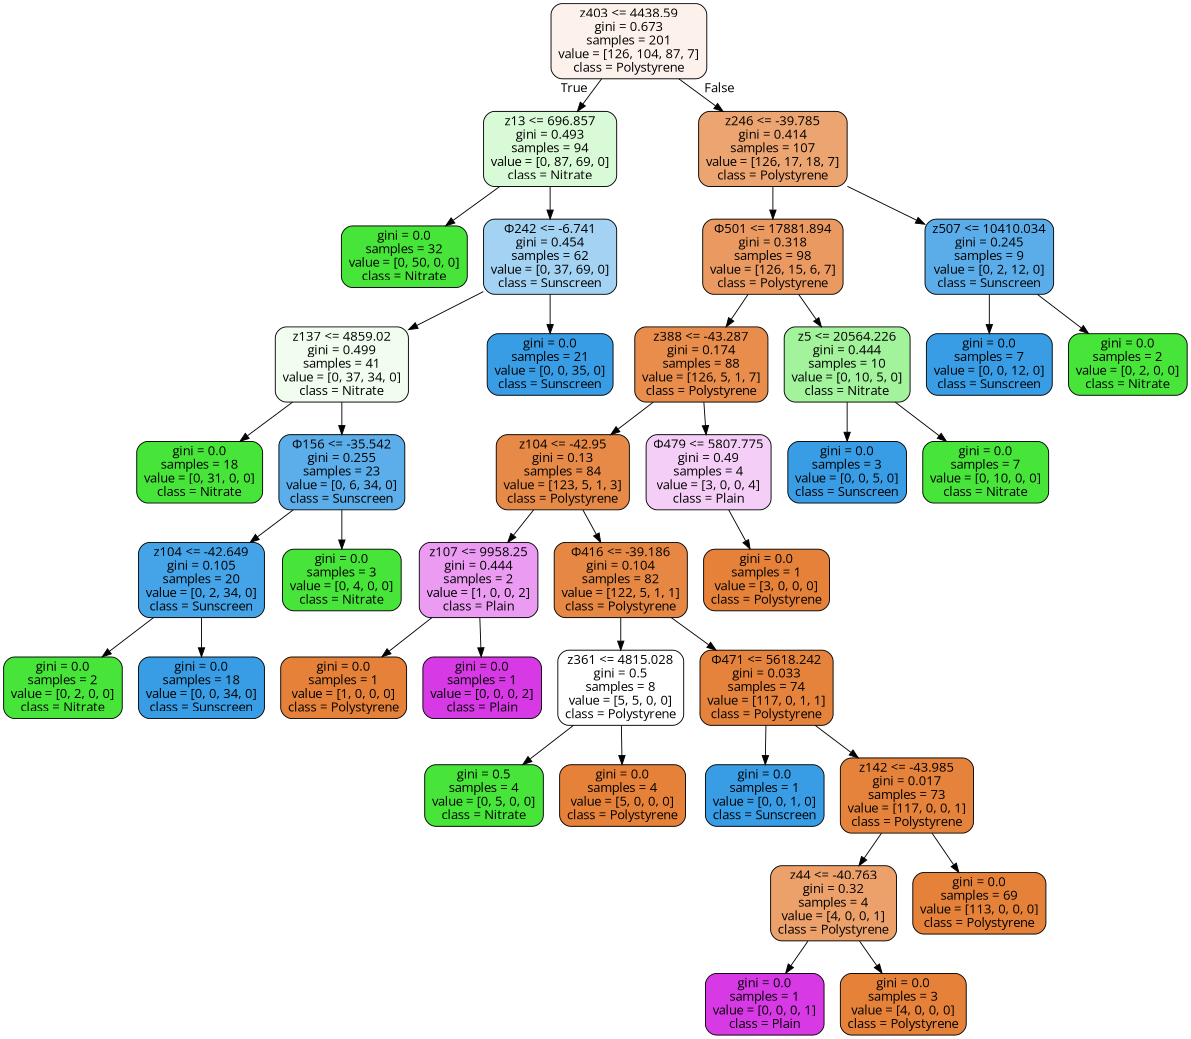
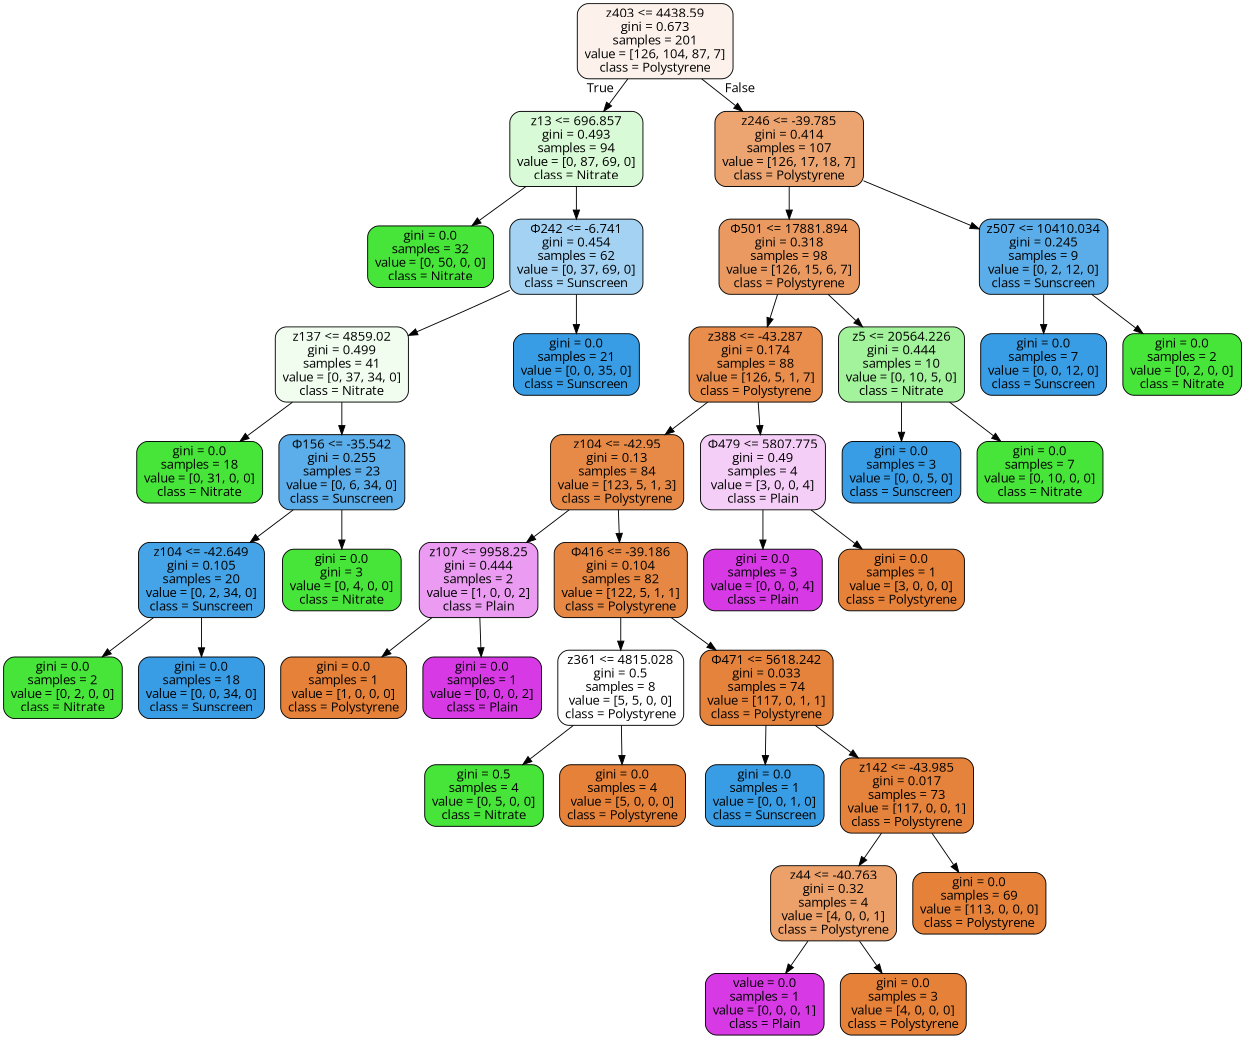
node "gini = 0.0 samples = 3 value = [0, 4, 0, 0] class = Nitrate": label "gini = 0.0 samples = 3 value = [0, 4, 0, 0] class = Nitrate" -> "gini = 0.0 gini = 3 value = [0, 4, 0, 0] class = Nitrate"
node "gini = 0.0 samples = 3 value = [0, 0, 0, 4] class = Plain": added
node "gini = 0.0 samples = 1 value = [0, 0, 0, 1] class = Plain": label "gini = 0.0 samples = 1 value = [0, 0, 0, 1] class = Plain" -> "value = 0.0 samples = 1 value = [0, 0, 0, 1] class = Plain"
